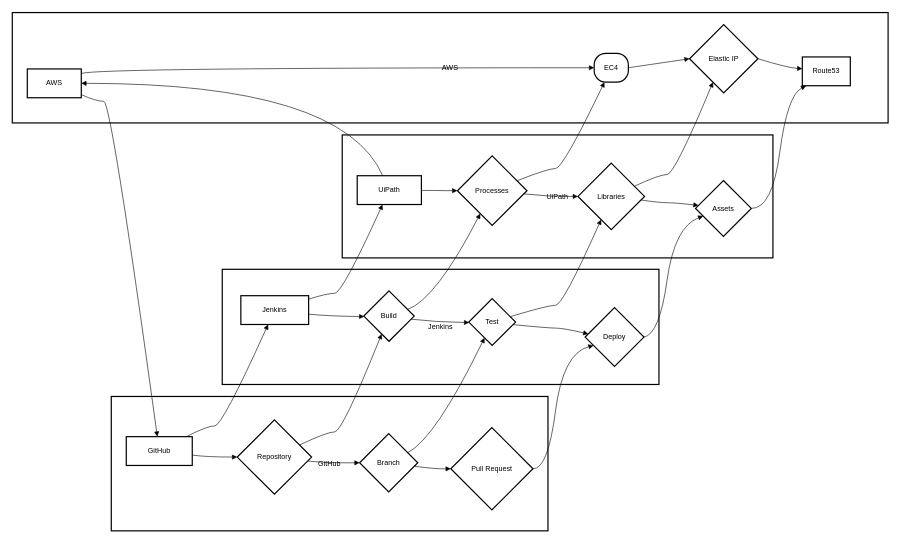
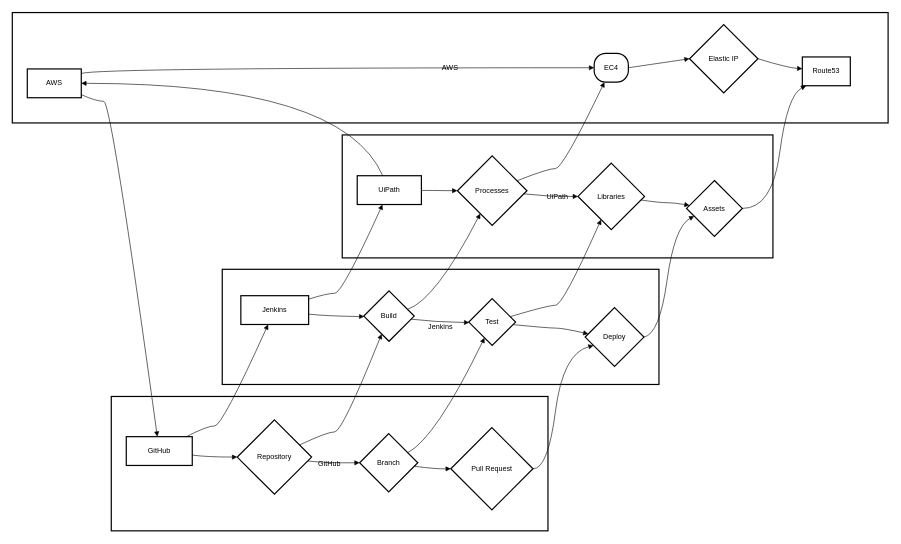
edge "Libraries" -> "Elastic IP": removed
node "Assets": moved (724, 208) -> (715, 208)
